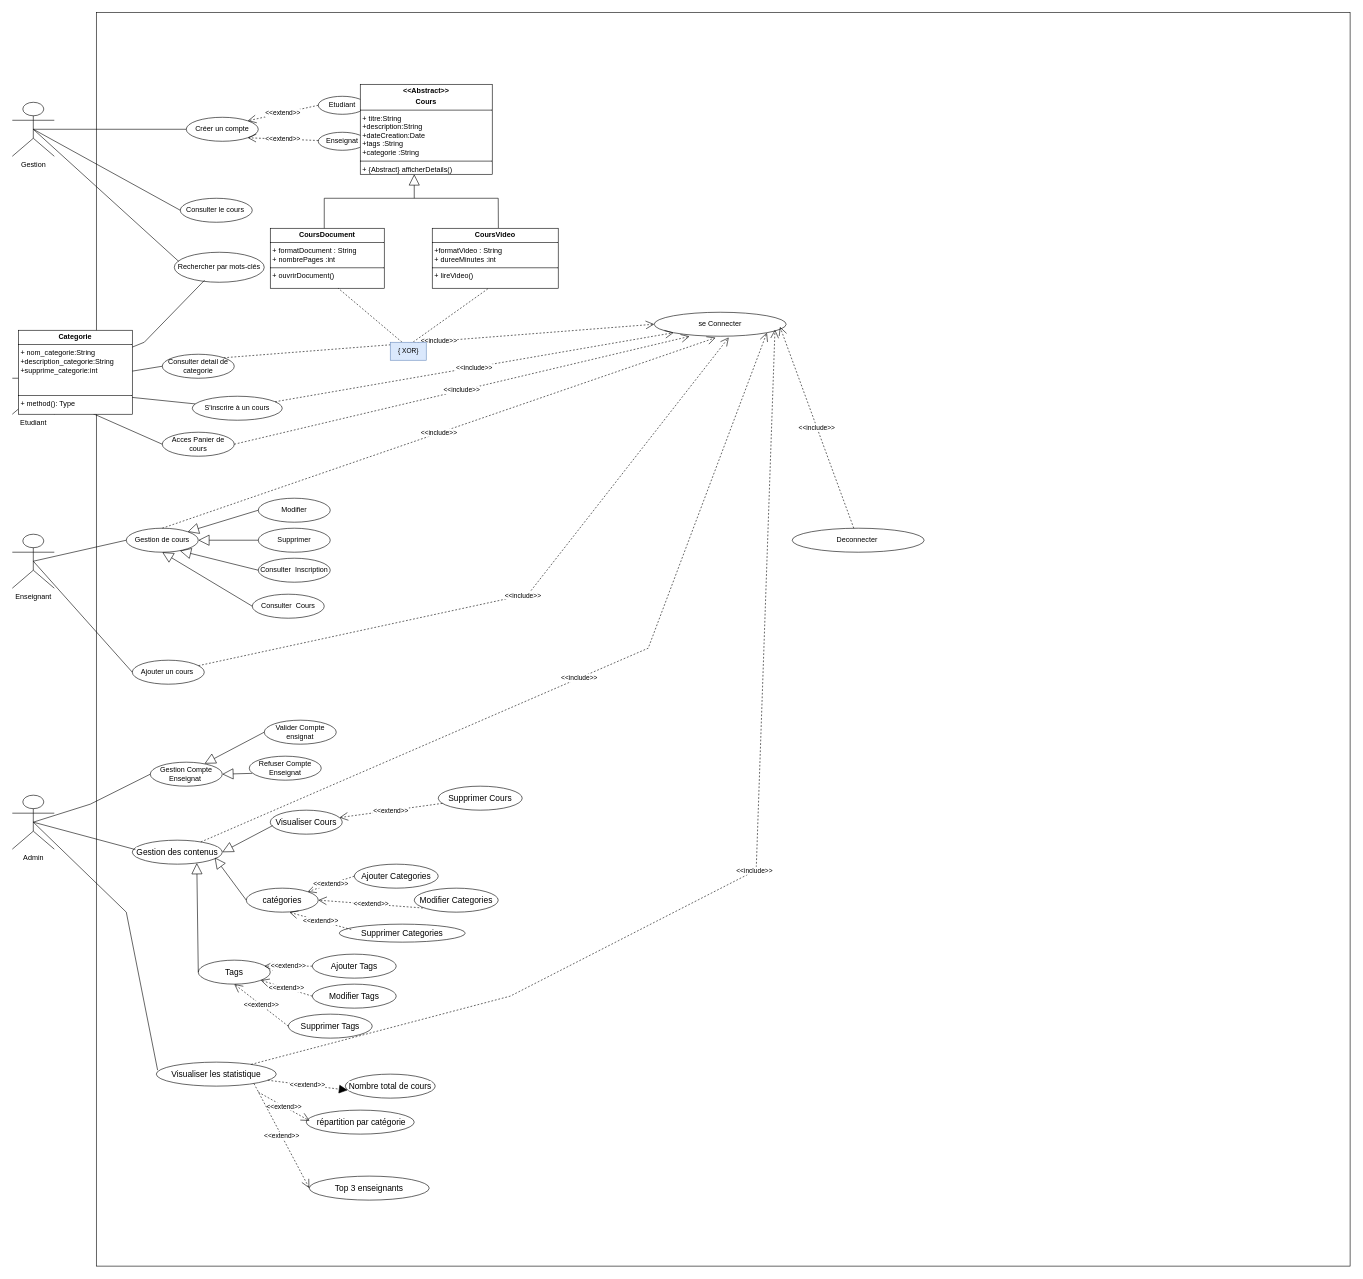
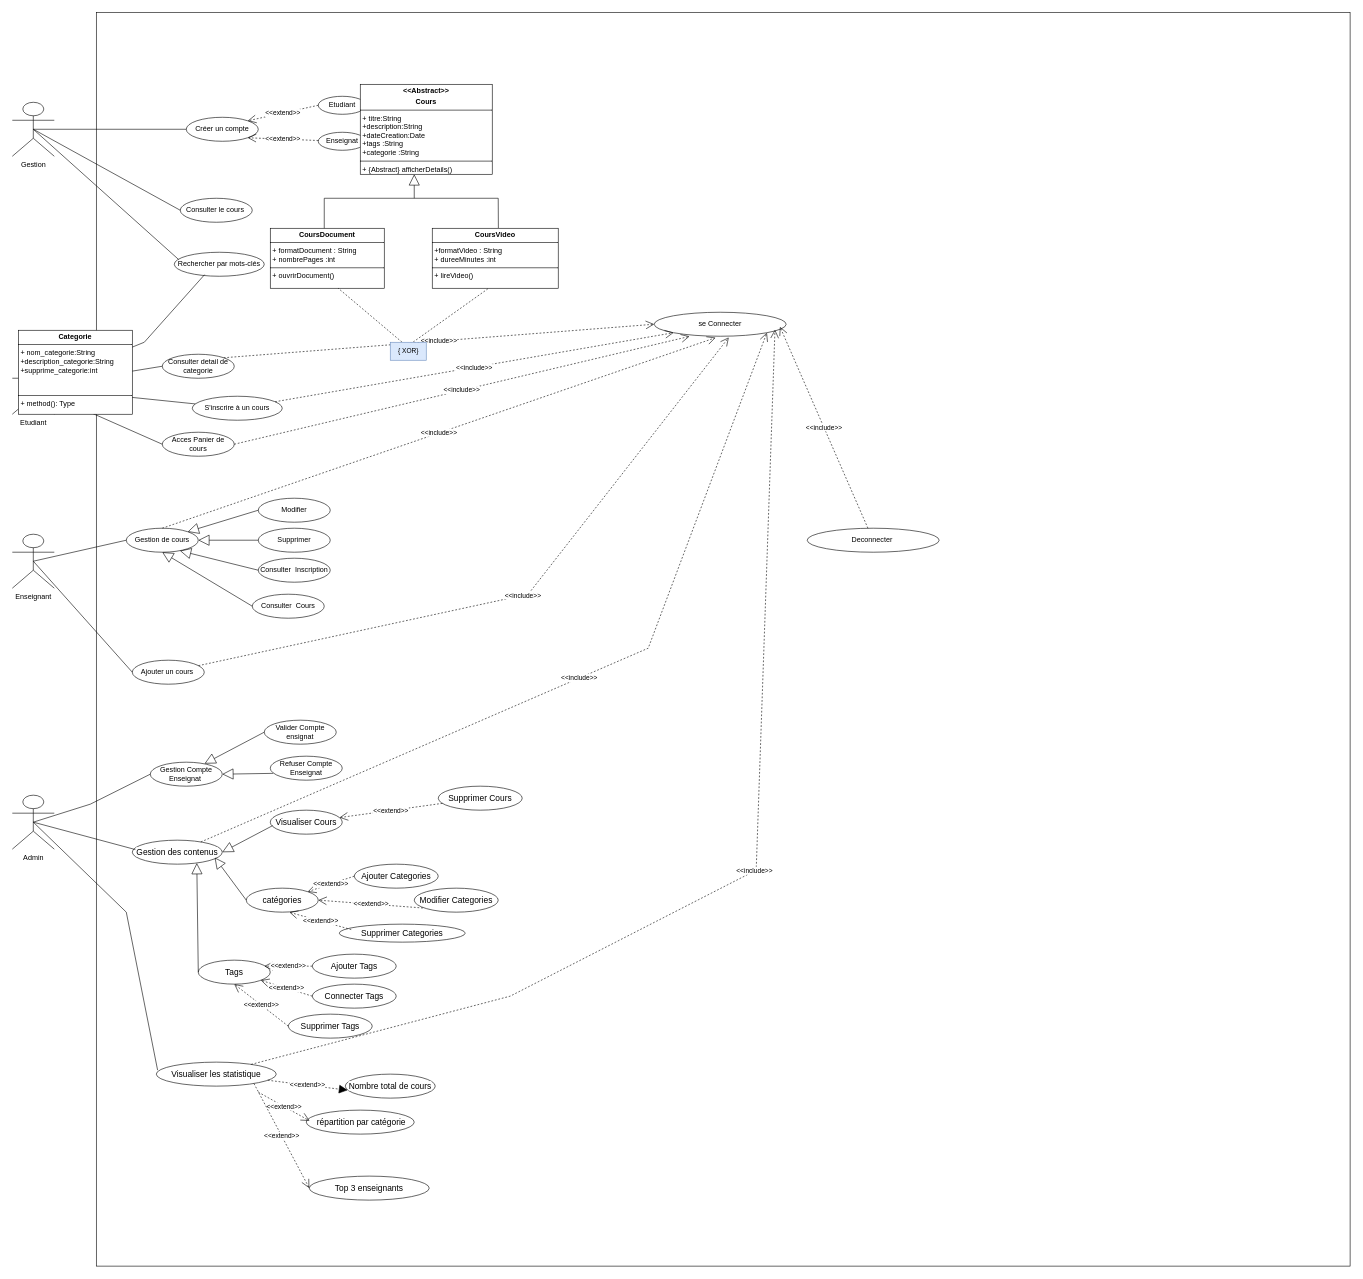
node "Rechercher par mots-clés": size 90x30 -> 90x24
node "Deconnecter": moved (858, 540) -> (873, 540)
node "Refuser Compte Enseignat": moved (285, 768) -> (306, 768)
node "Modifier Tags": label "Modifier Tags" -> "Connecter Tags"
